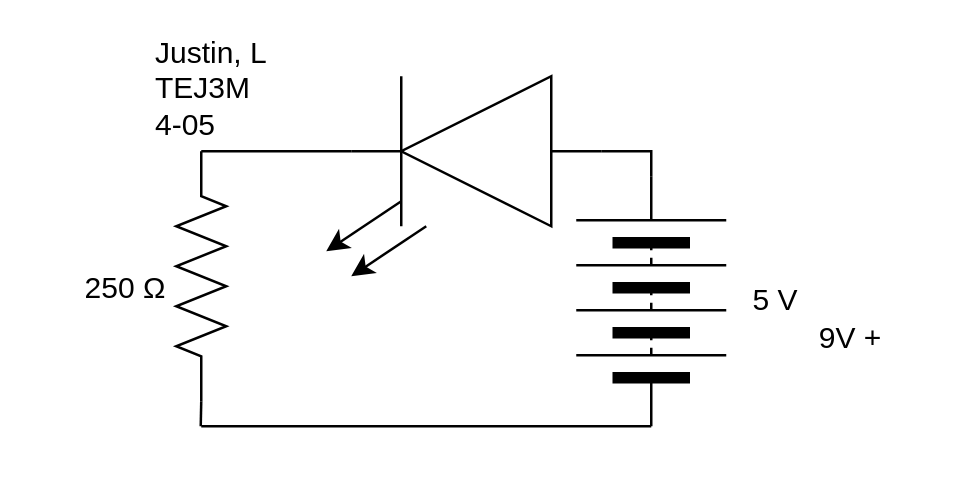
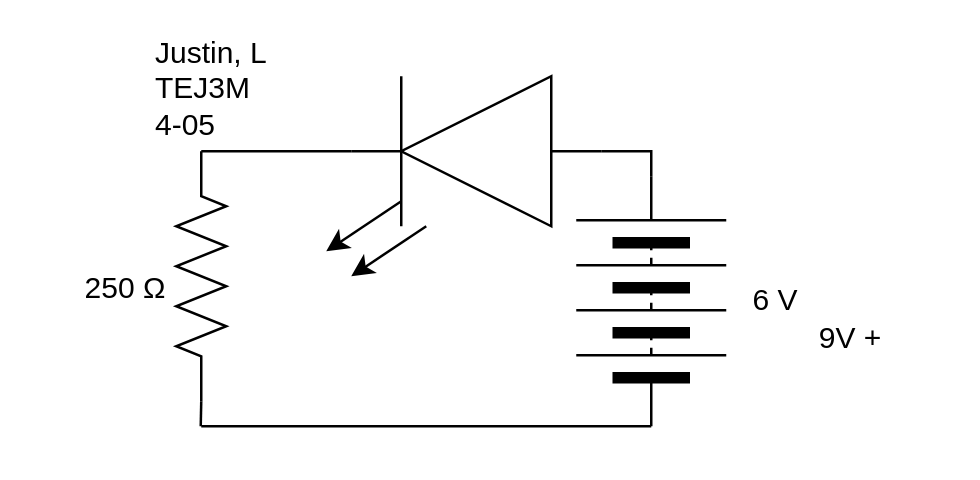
node "5 V": label "5 V" -> "6 V"
